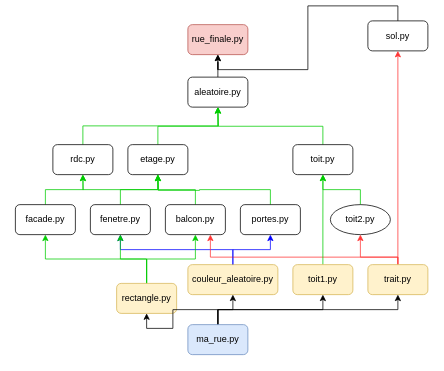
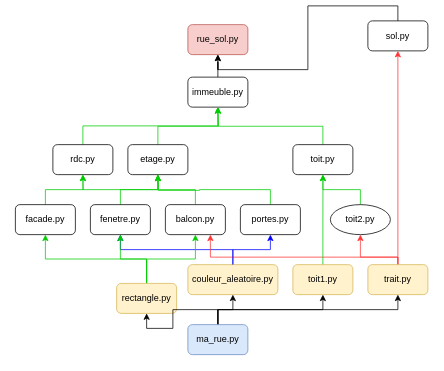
node "rue_finale.py": label "rue_finale.py" -> "rue_sol.py"
node "aleatoire.py": label "aleatoire.py" -> "immeuble.py"
